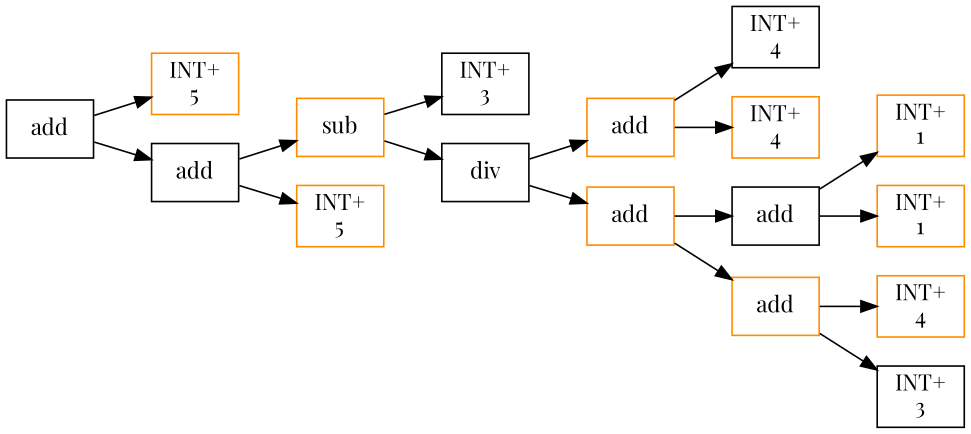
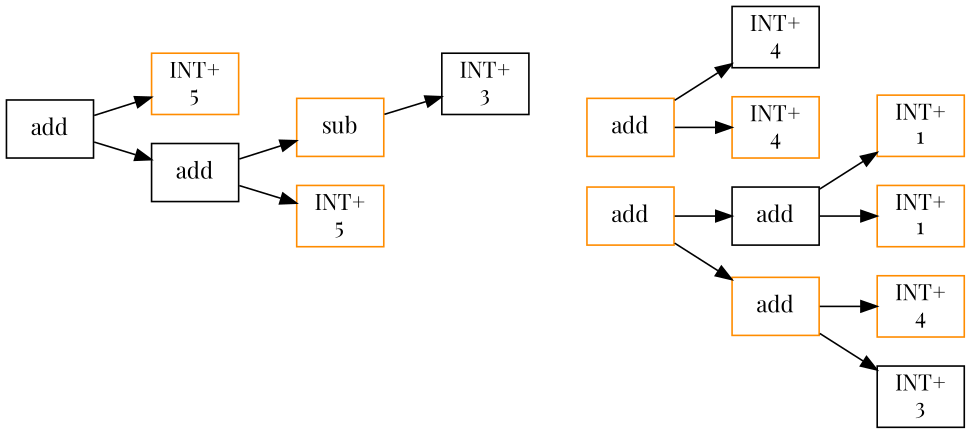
node "div": removed
